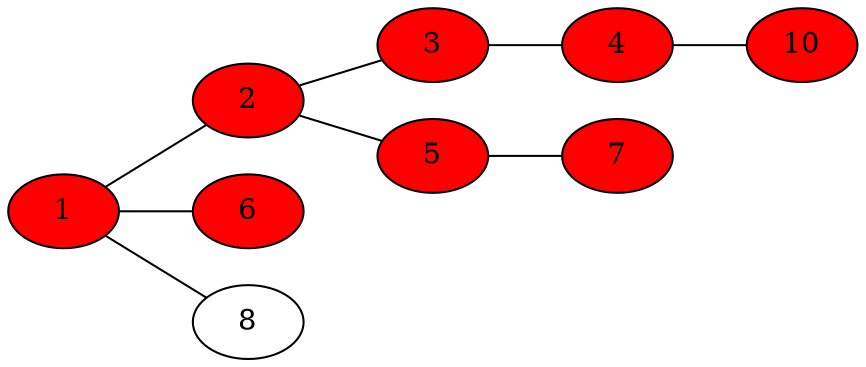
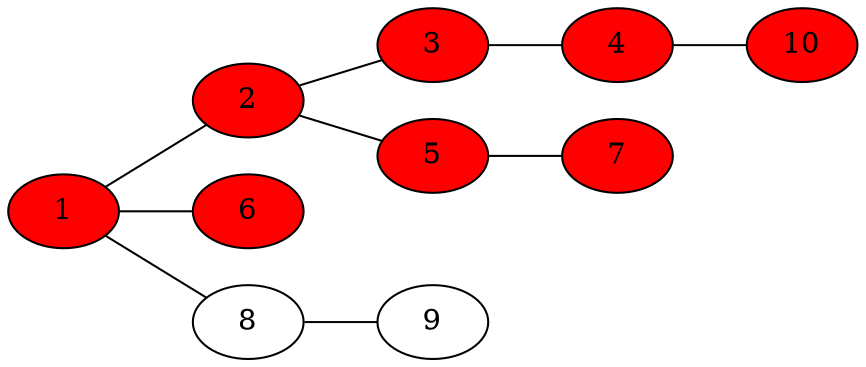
node "9": added
